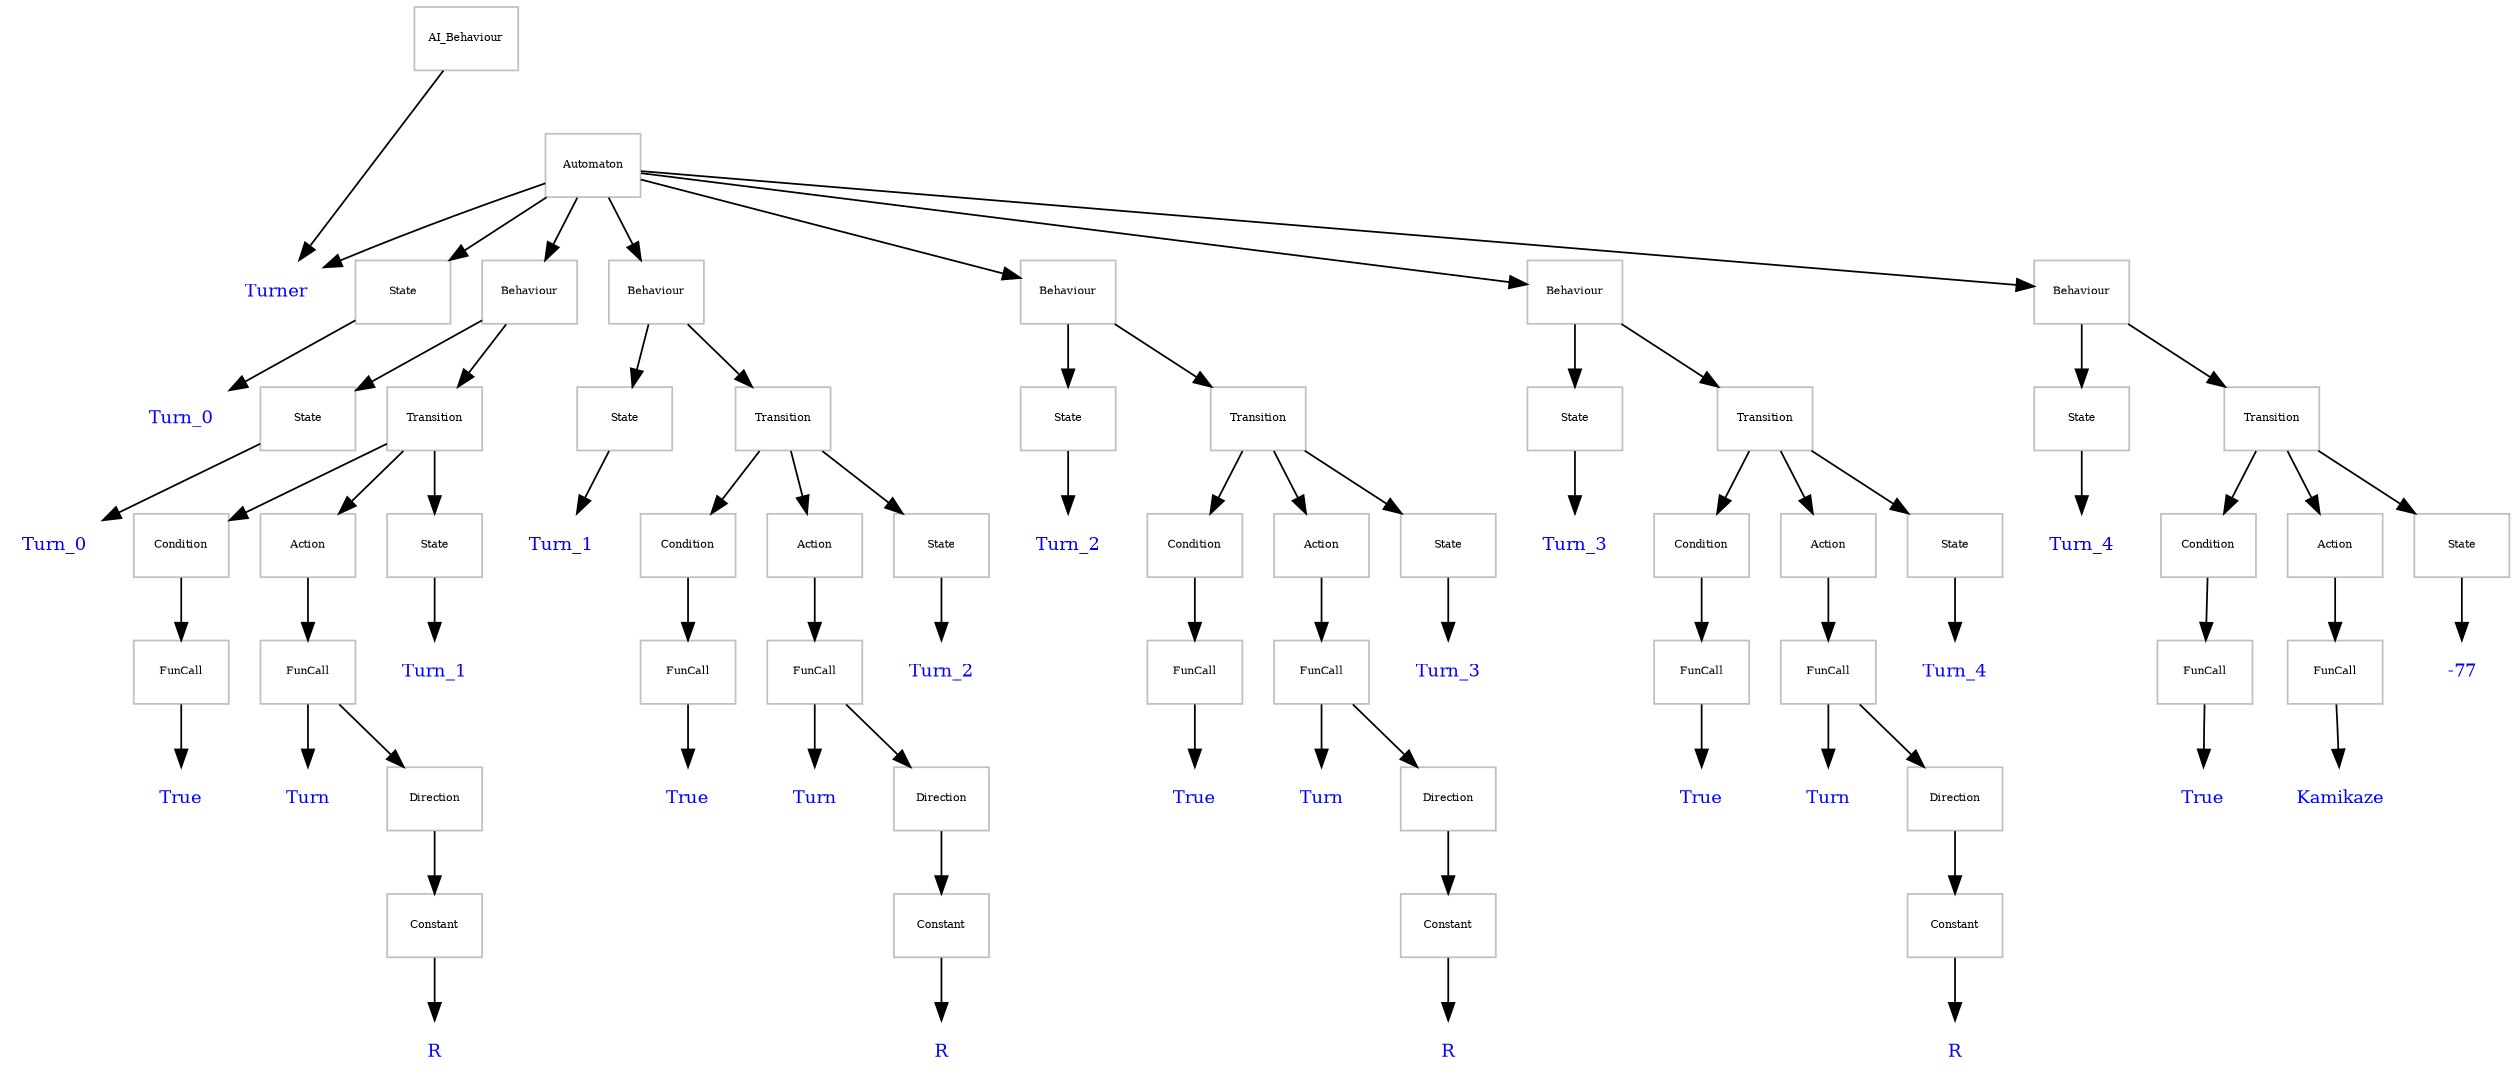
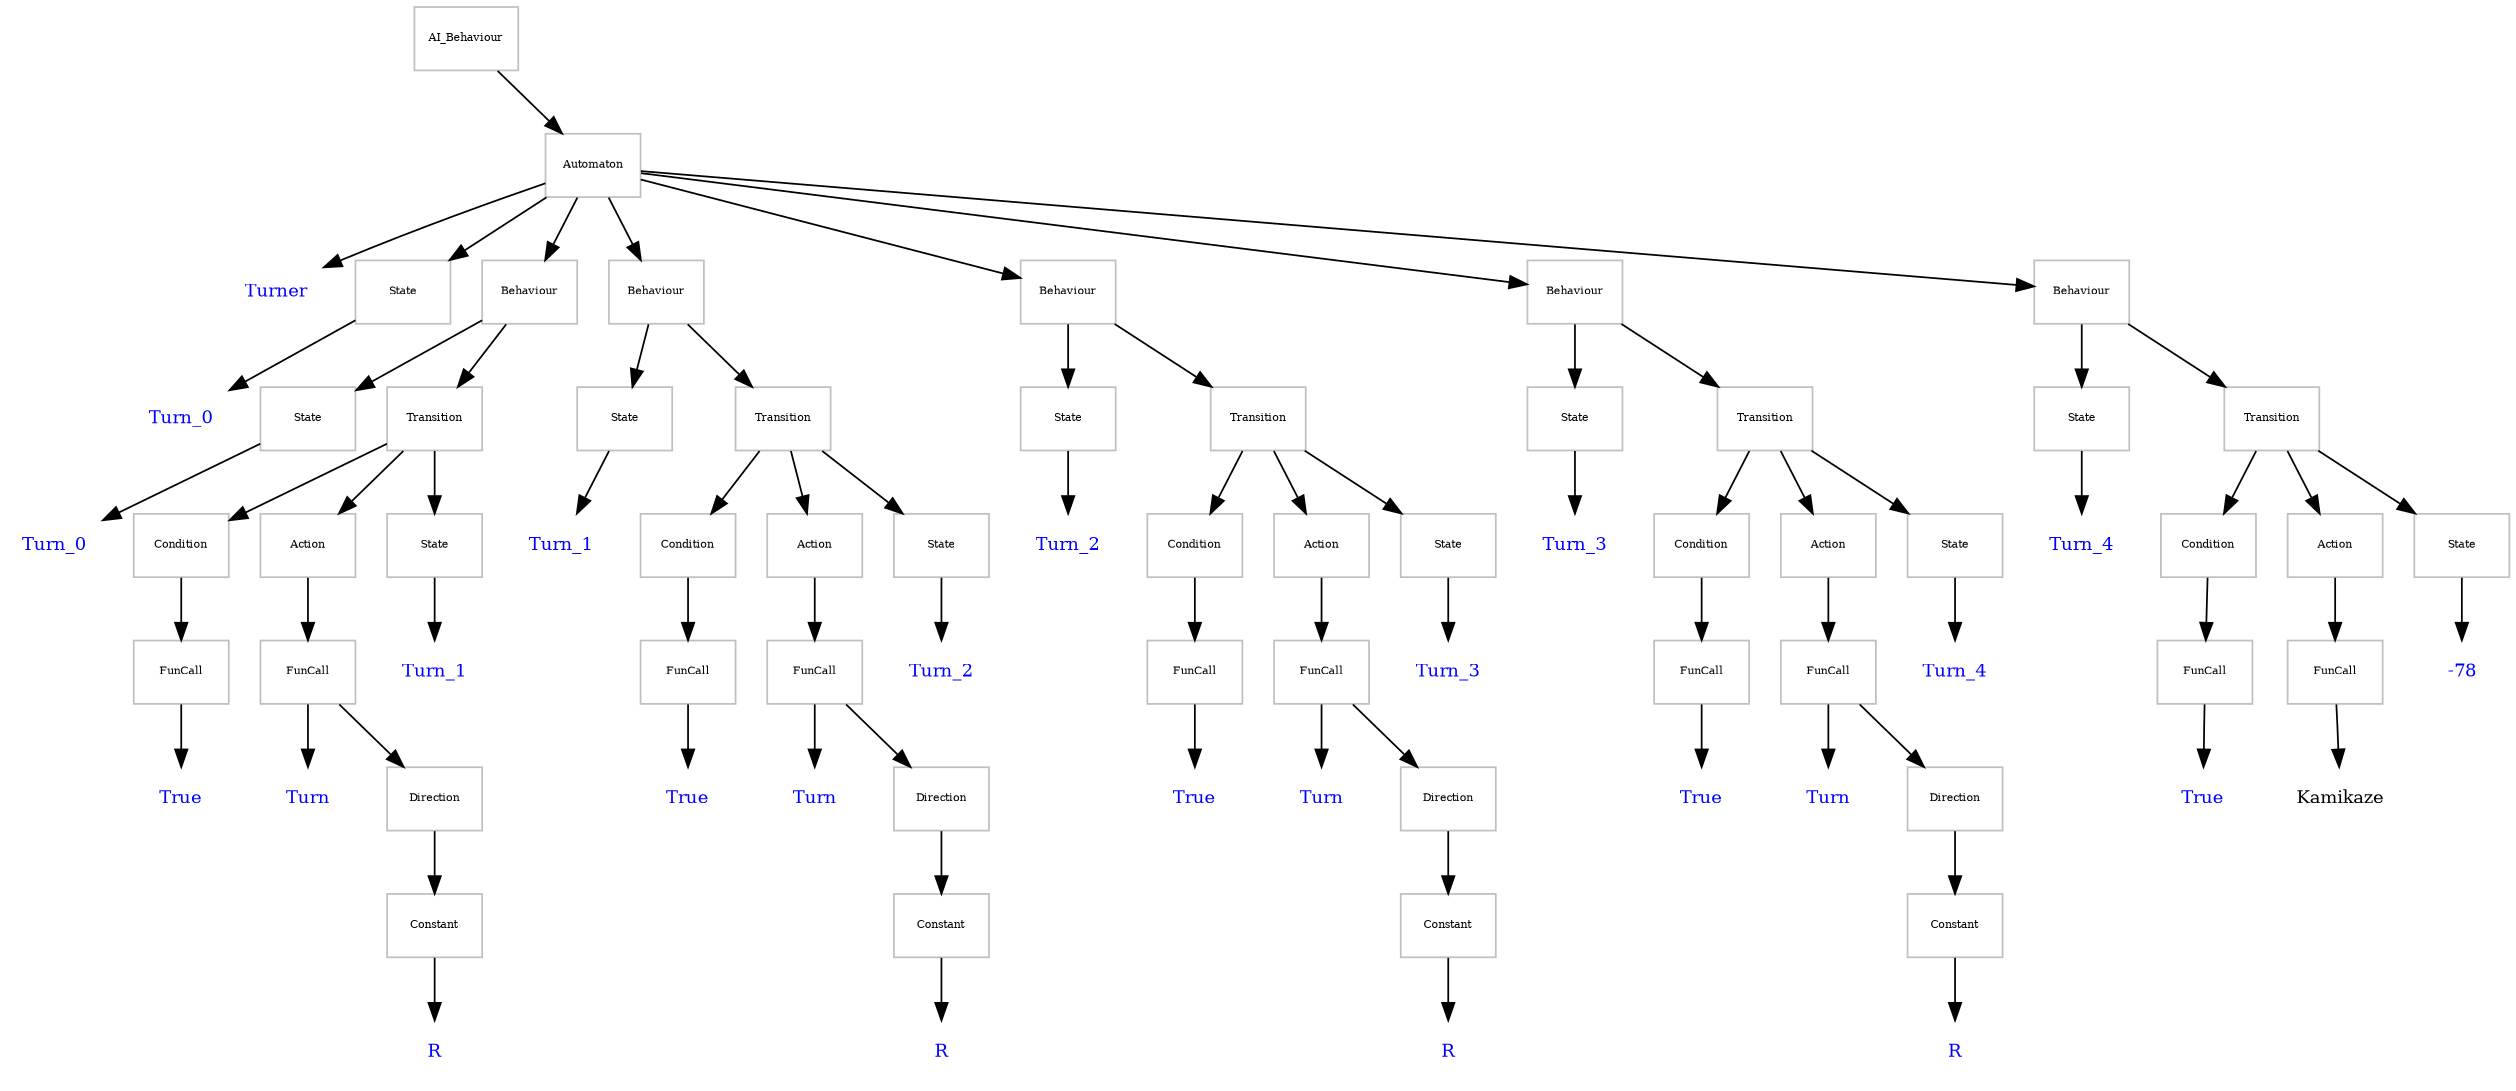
edge "AI_Behaviour" -> "Turner": now "AI_Behaviour" -> "Automaton"
node "-77": label "-77" -> "-78"
node "Kamikaze": fontcolor blue -> black
